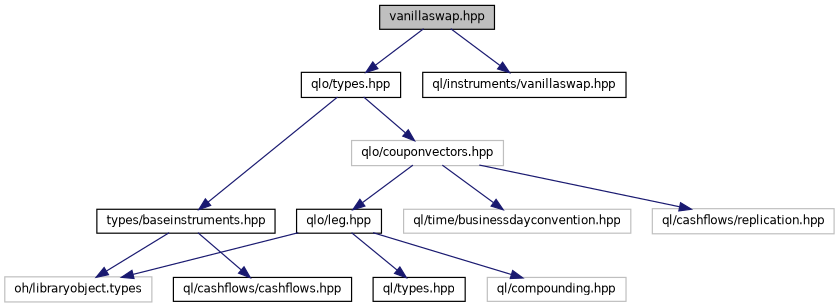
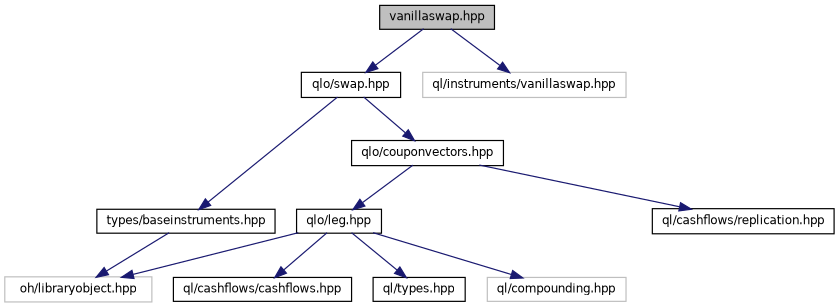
node "qlo/types.hpp": label "qlo/types.hpp" -> "qlo/swap.hpp"
node "ql/instruments/vanillaswap.hpp": color black -> grey75
node "qlo/couponvectors.hpp": color grey75 -> black
node "ql/time/businessdayconvention.hpp": removed
node "ql/cashflows/replication.hpp": color grey75 -> black
edge "types/baseinstruments.hpp" -> "ql/cashflows/cashflows.hpp": now "qlo/leg.hpp" -> "ql/cashflows/cashflows.hpp"
node "oh/libraryobject.types": label "oh/libraryobject.types" -> "oh/libraryobject.hpp"
